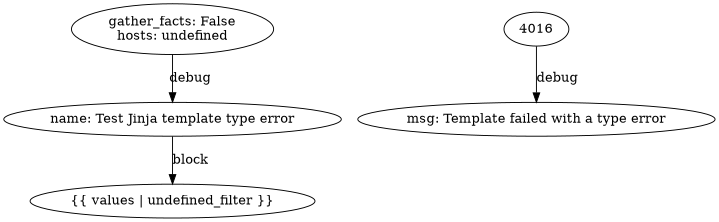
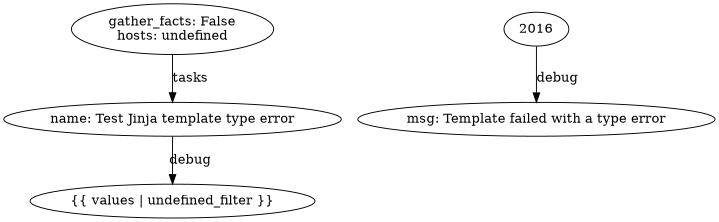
node "4016": label "4016" -> "2016"
edge "gather_facts: False hosts: undefined" -> "name: Test Jinja template type error": label "debug" -> "tasks"
edge "name: Test Jinja template type error" -> "{{ values | undefined_filter }}": label "block" -> "debug"
